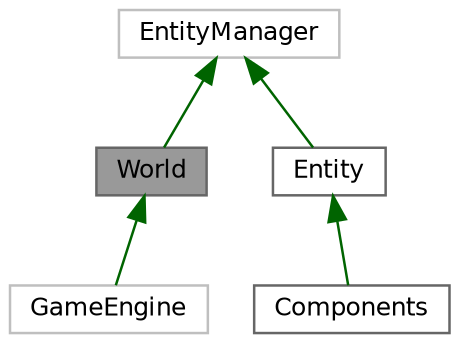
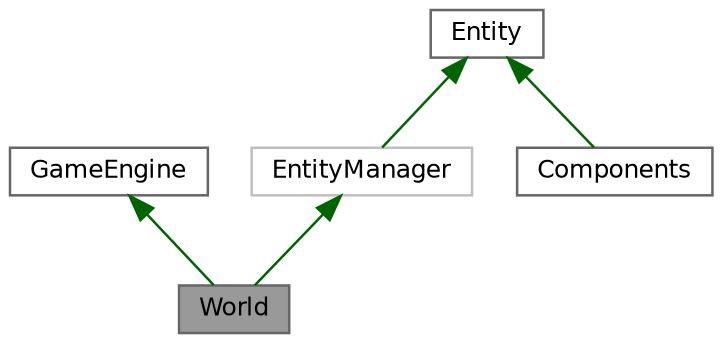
edge "Entity" -> "EntityManager": reversed
edge "GameEngine" -> "World": reversed
node "GameEngine": color grey75 -> gray40
